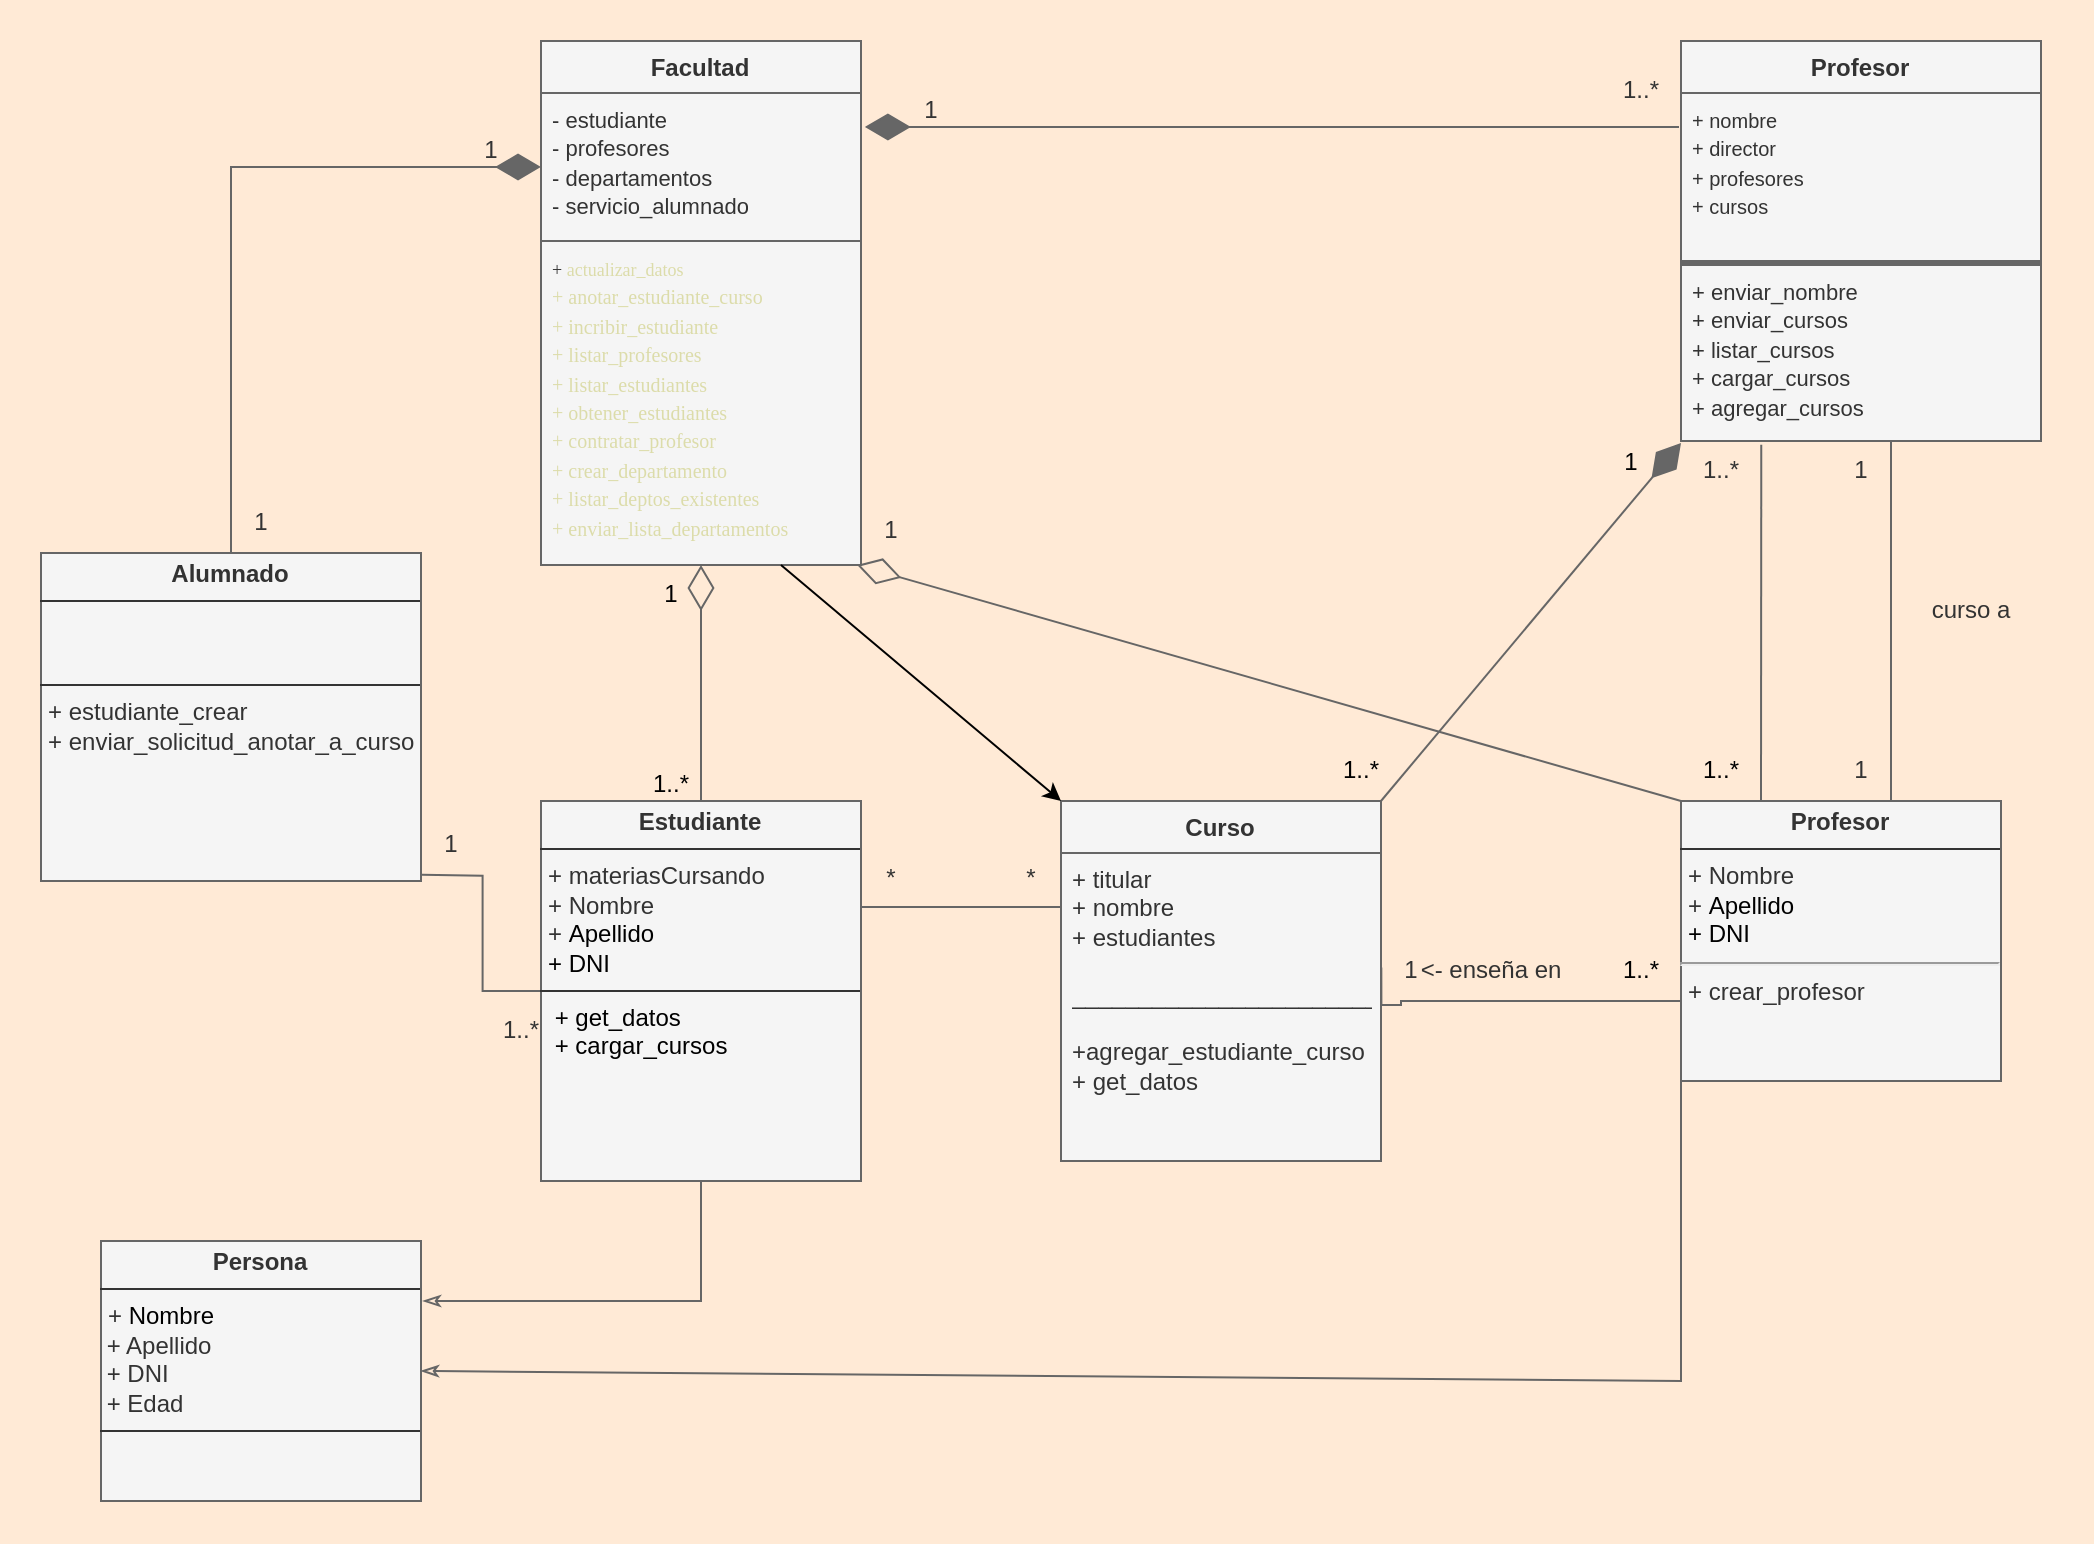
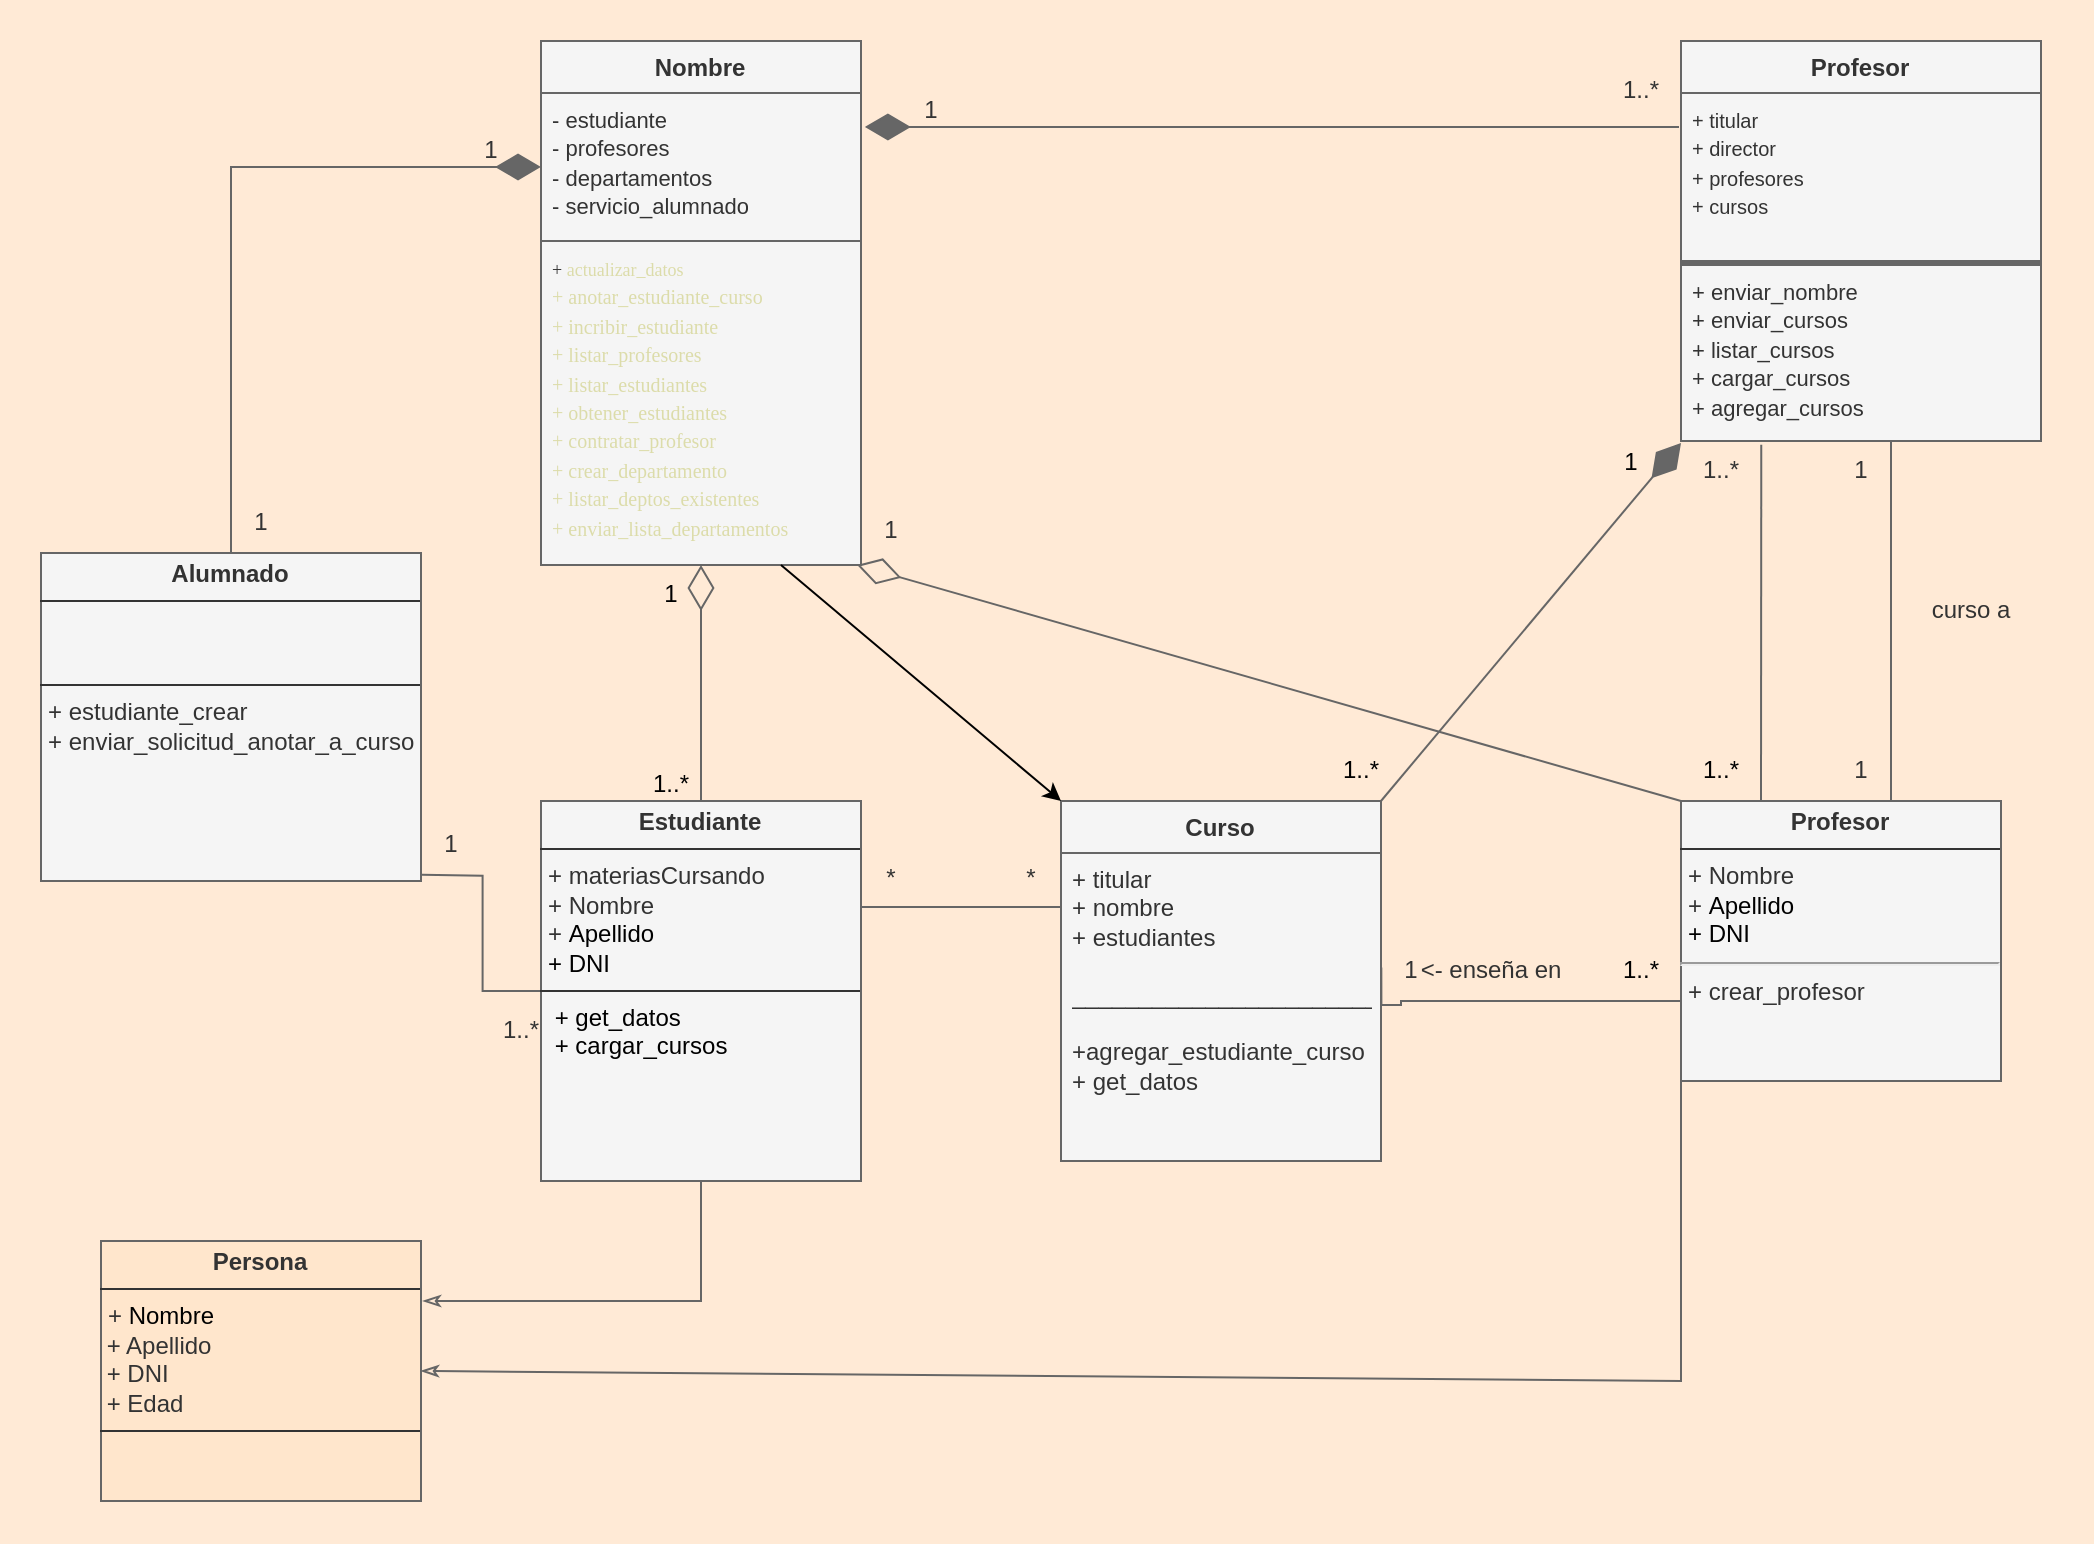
node "Facultad": label "Facultad" -> "Nombre"
node "+ nombre + director + profesores + cursos": label "+ nombre + director + profesores + cursos" -> "+ titular + director + profesores + cursos"
node "Persona + Nombre + Apellido + DNI + Edad": fillcolor #f5f5f5 -> #ffe6cc
